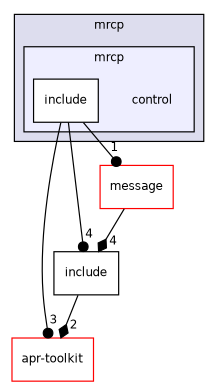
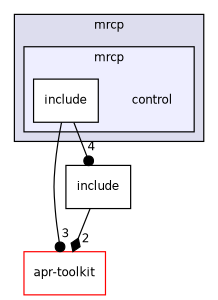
node "message": removed
